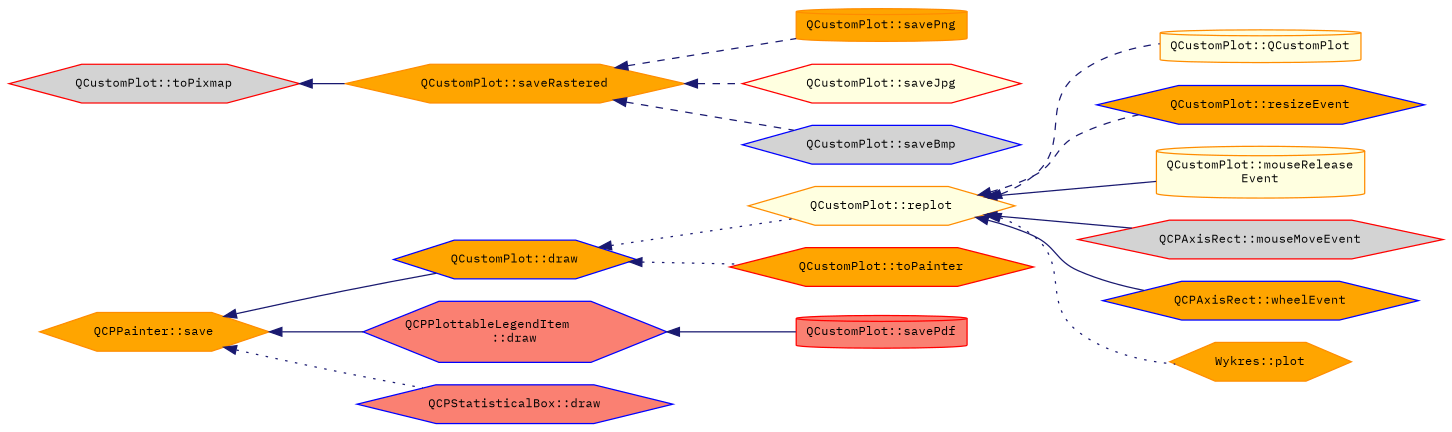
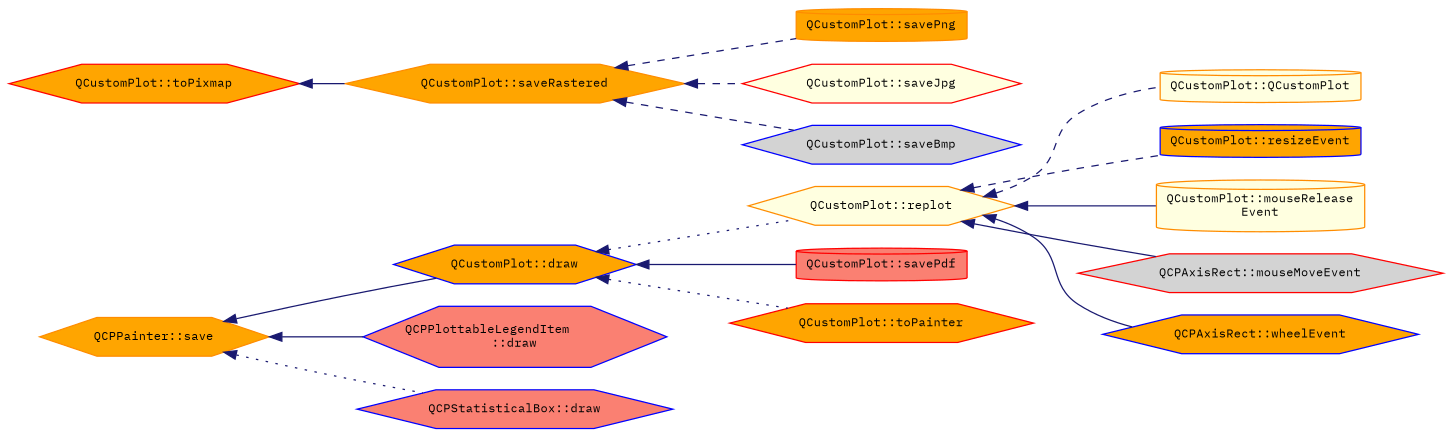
node "QCustomPlot::toPixmap": fillcolor lightgrey -> orange
node "QCustomPlot::resizeEvent": shape hexagon -> cylinder
edge "QCustomPlot::savePdf" -> "QCPPlottableLegendItem ::draw": now "QCustomPlot::savePdf" -> "QCustomPlot::draw"
node "Wykres::plot": removed
